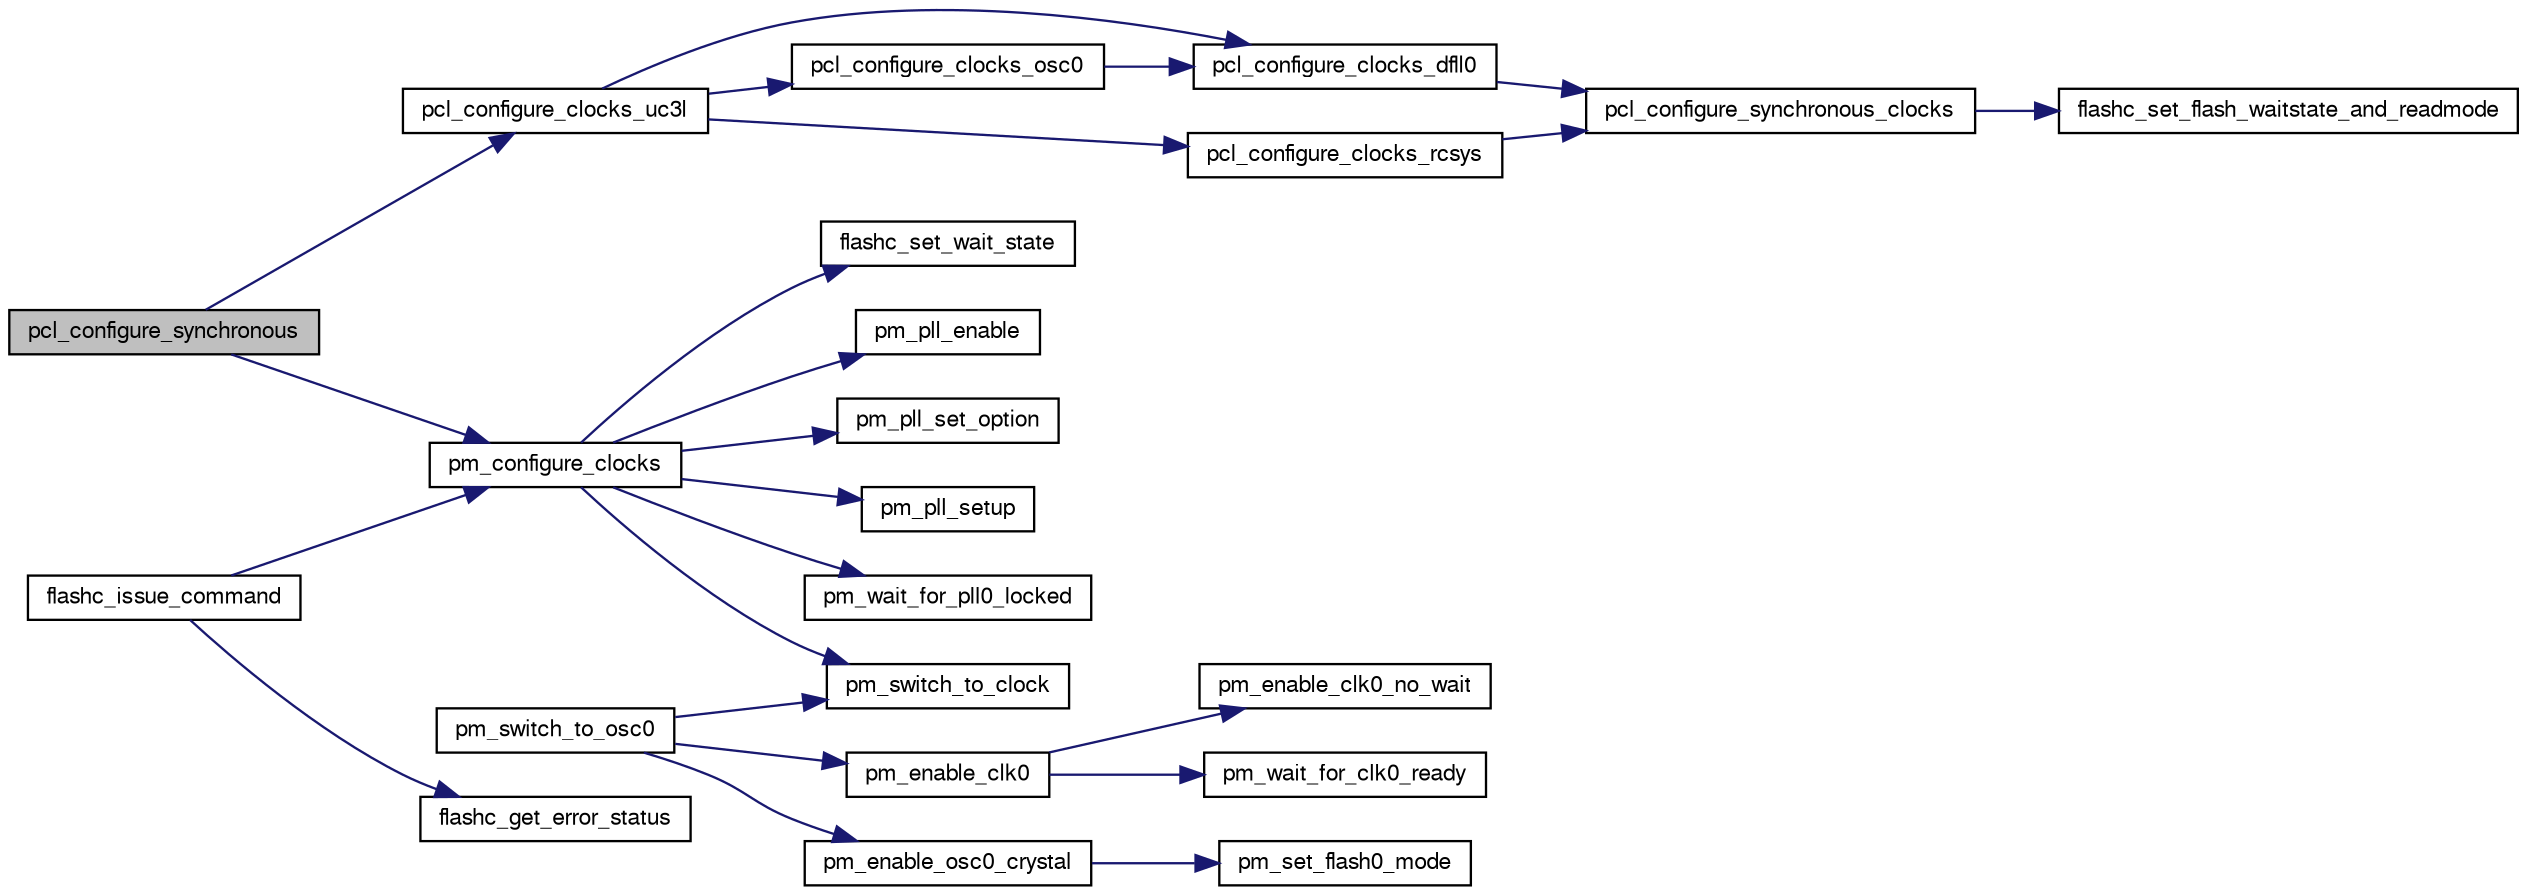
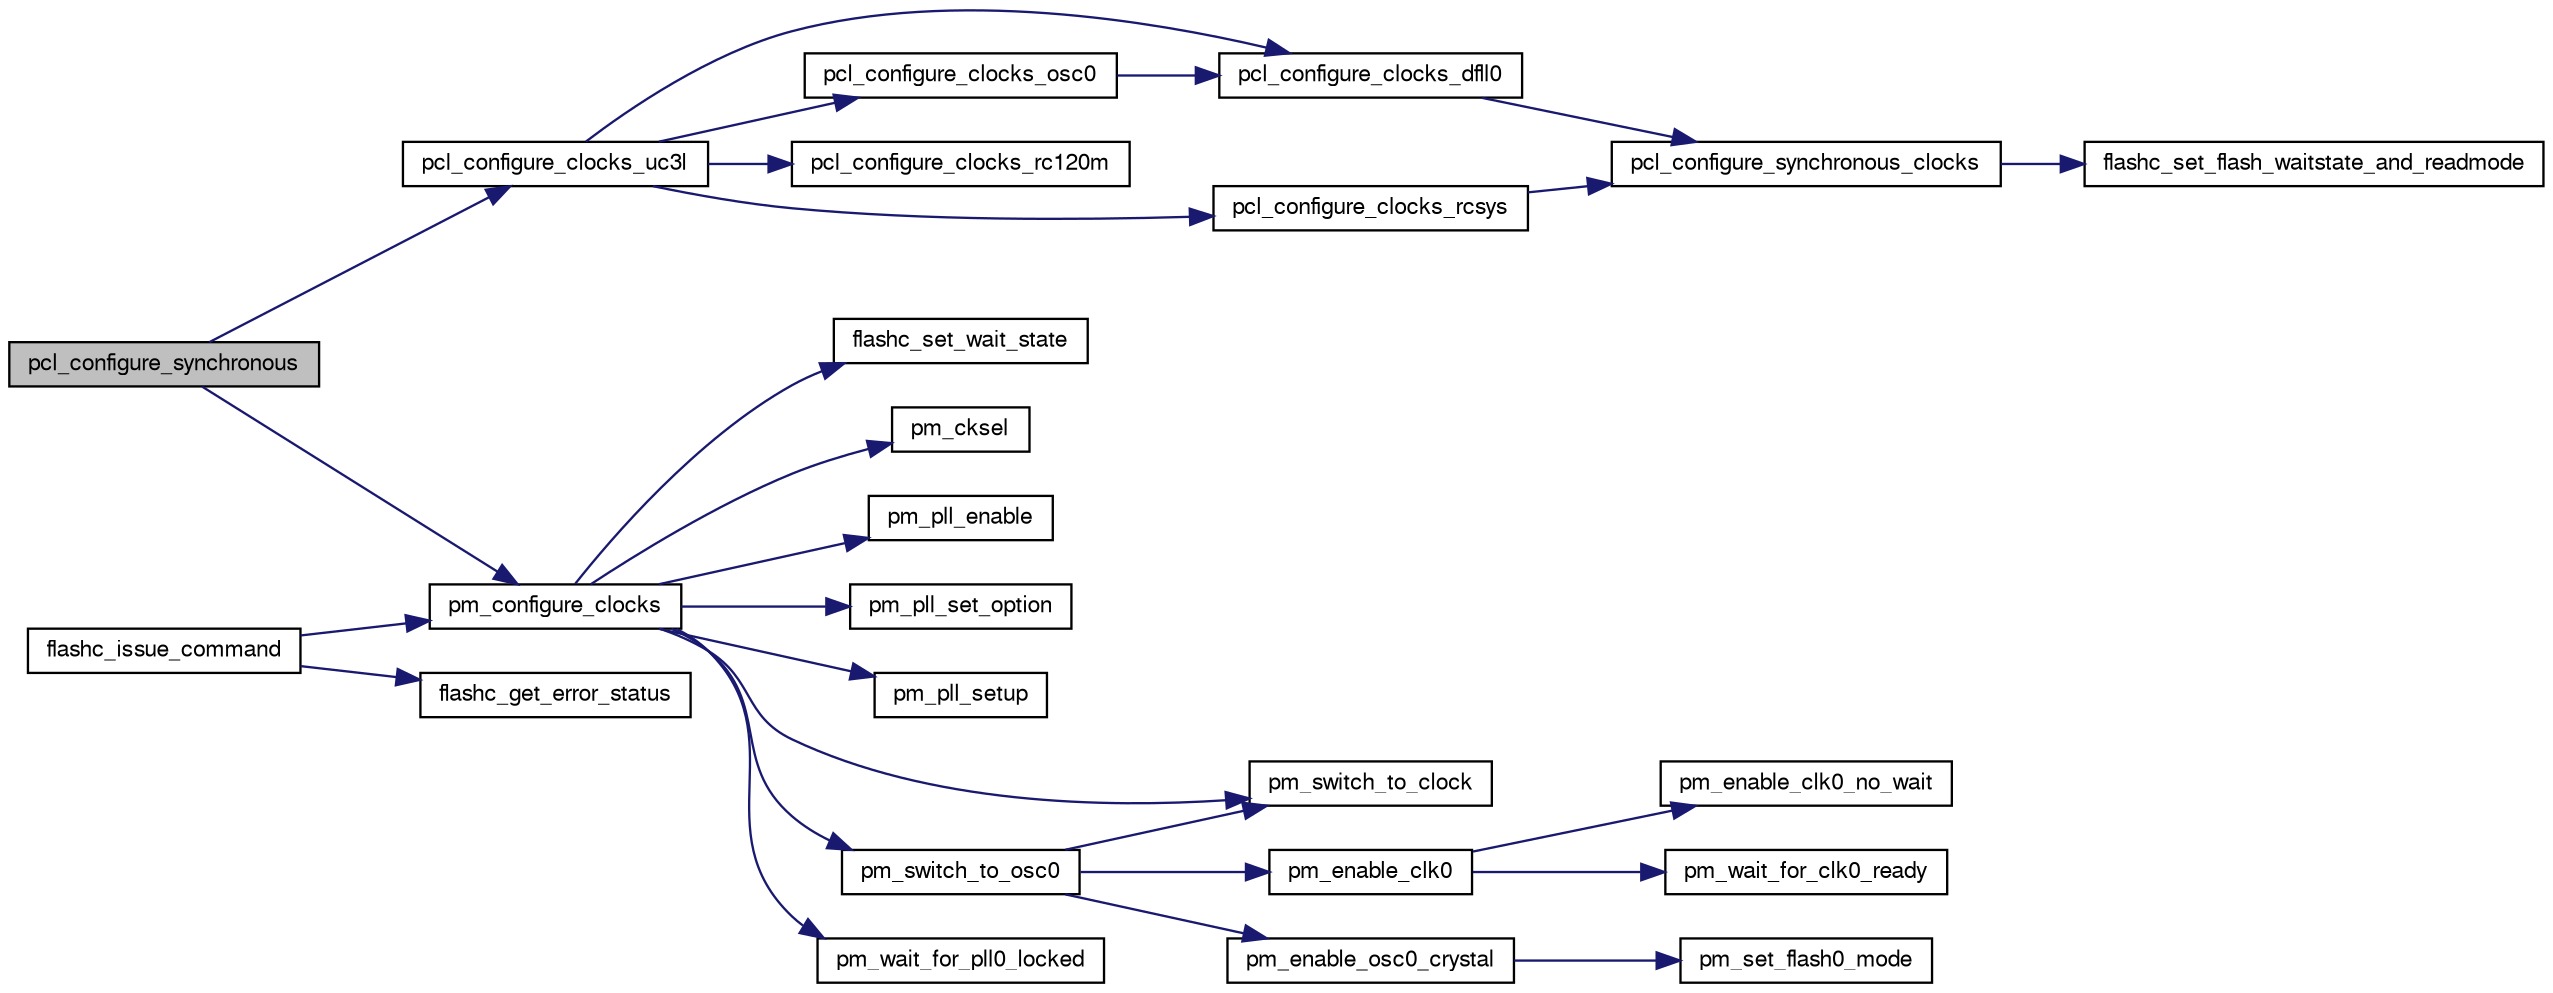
node "pcl_configure_clocks_rc120m": added
node "pm_cksel": added
edge "pm_configure_clocks" -> "pm_switch_to_osc0": added
